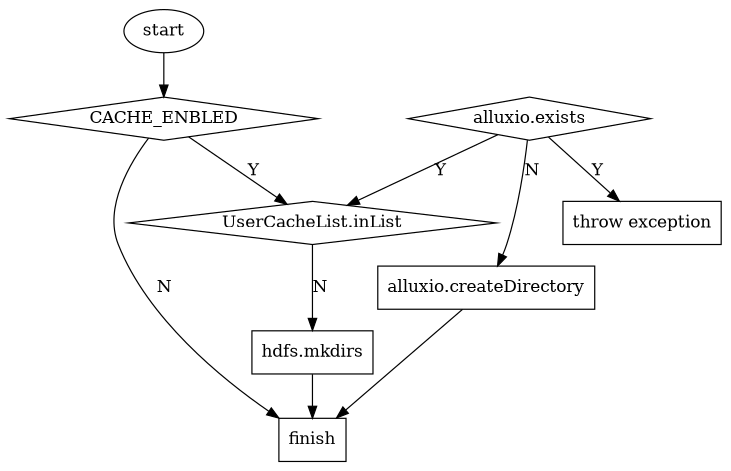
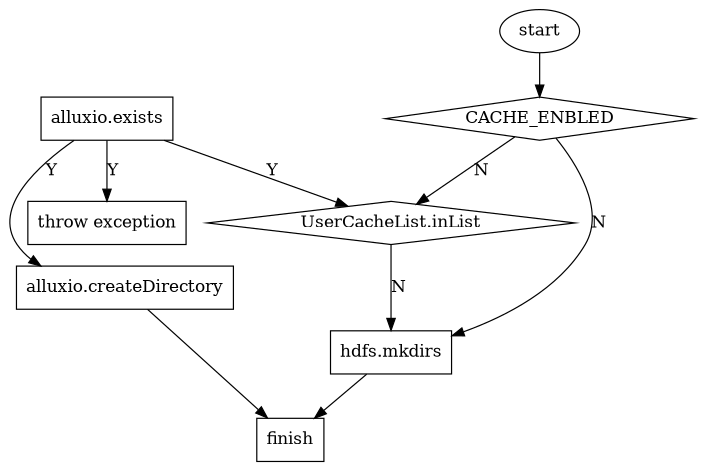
node "alluxio.exists": shape diamond -> box
edge "CACHE_ENBLED" -> "UserCacheList.inList": label "Y" -> "N"
edge "alluxio.exists" -> "alluxio.createDirectory": label "N" -> "Y"
edge "CACHE_ENBLED" -> "finish": now "CACHE_ENBLED" -> "hdfs.mkdirs"
